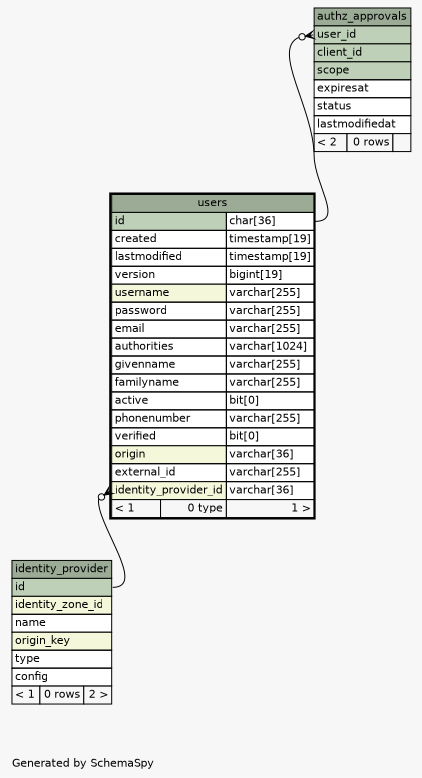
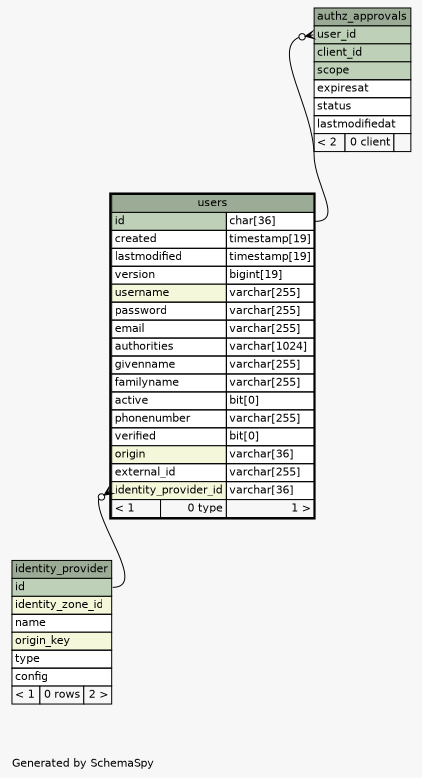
node "authz_approvals": text "0 rows" -> "0 client"
